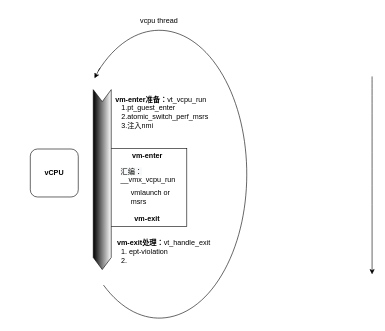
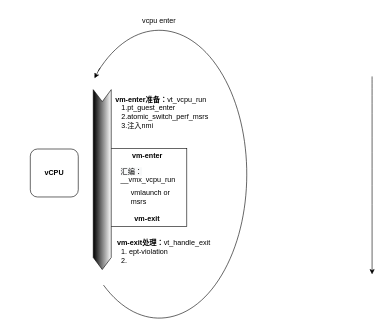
node "vcpu thread": label "vcpu thread" -> "vcpu enter"
